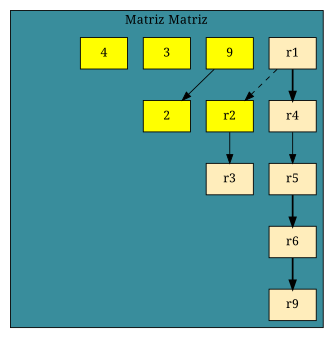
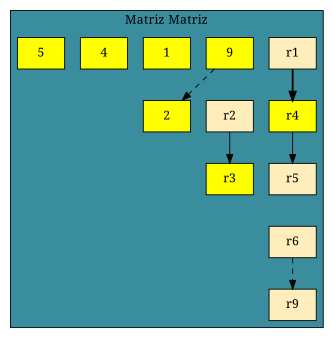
node "5": added
node "3": label "3" -> "1"
edge "9" -- "2": style solid -> dashed
edge "r1" -- "r2": removed
node "r2": fillcolor yellow -> #ffedbb
node "r4": fillcolor #ffedbb -> yellow
node "r3": fillcolor #ffedbb -> yellow
edge "r5" -- "r6": removed
edge "r6" -- "r9": style bold -> dashed
